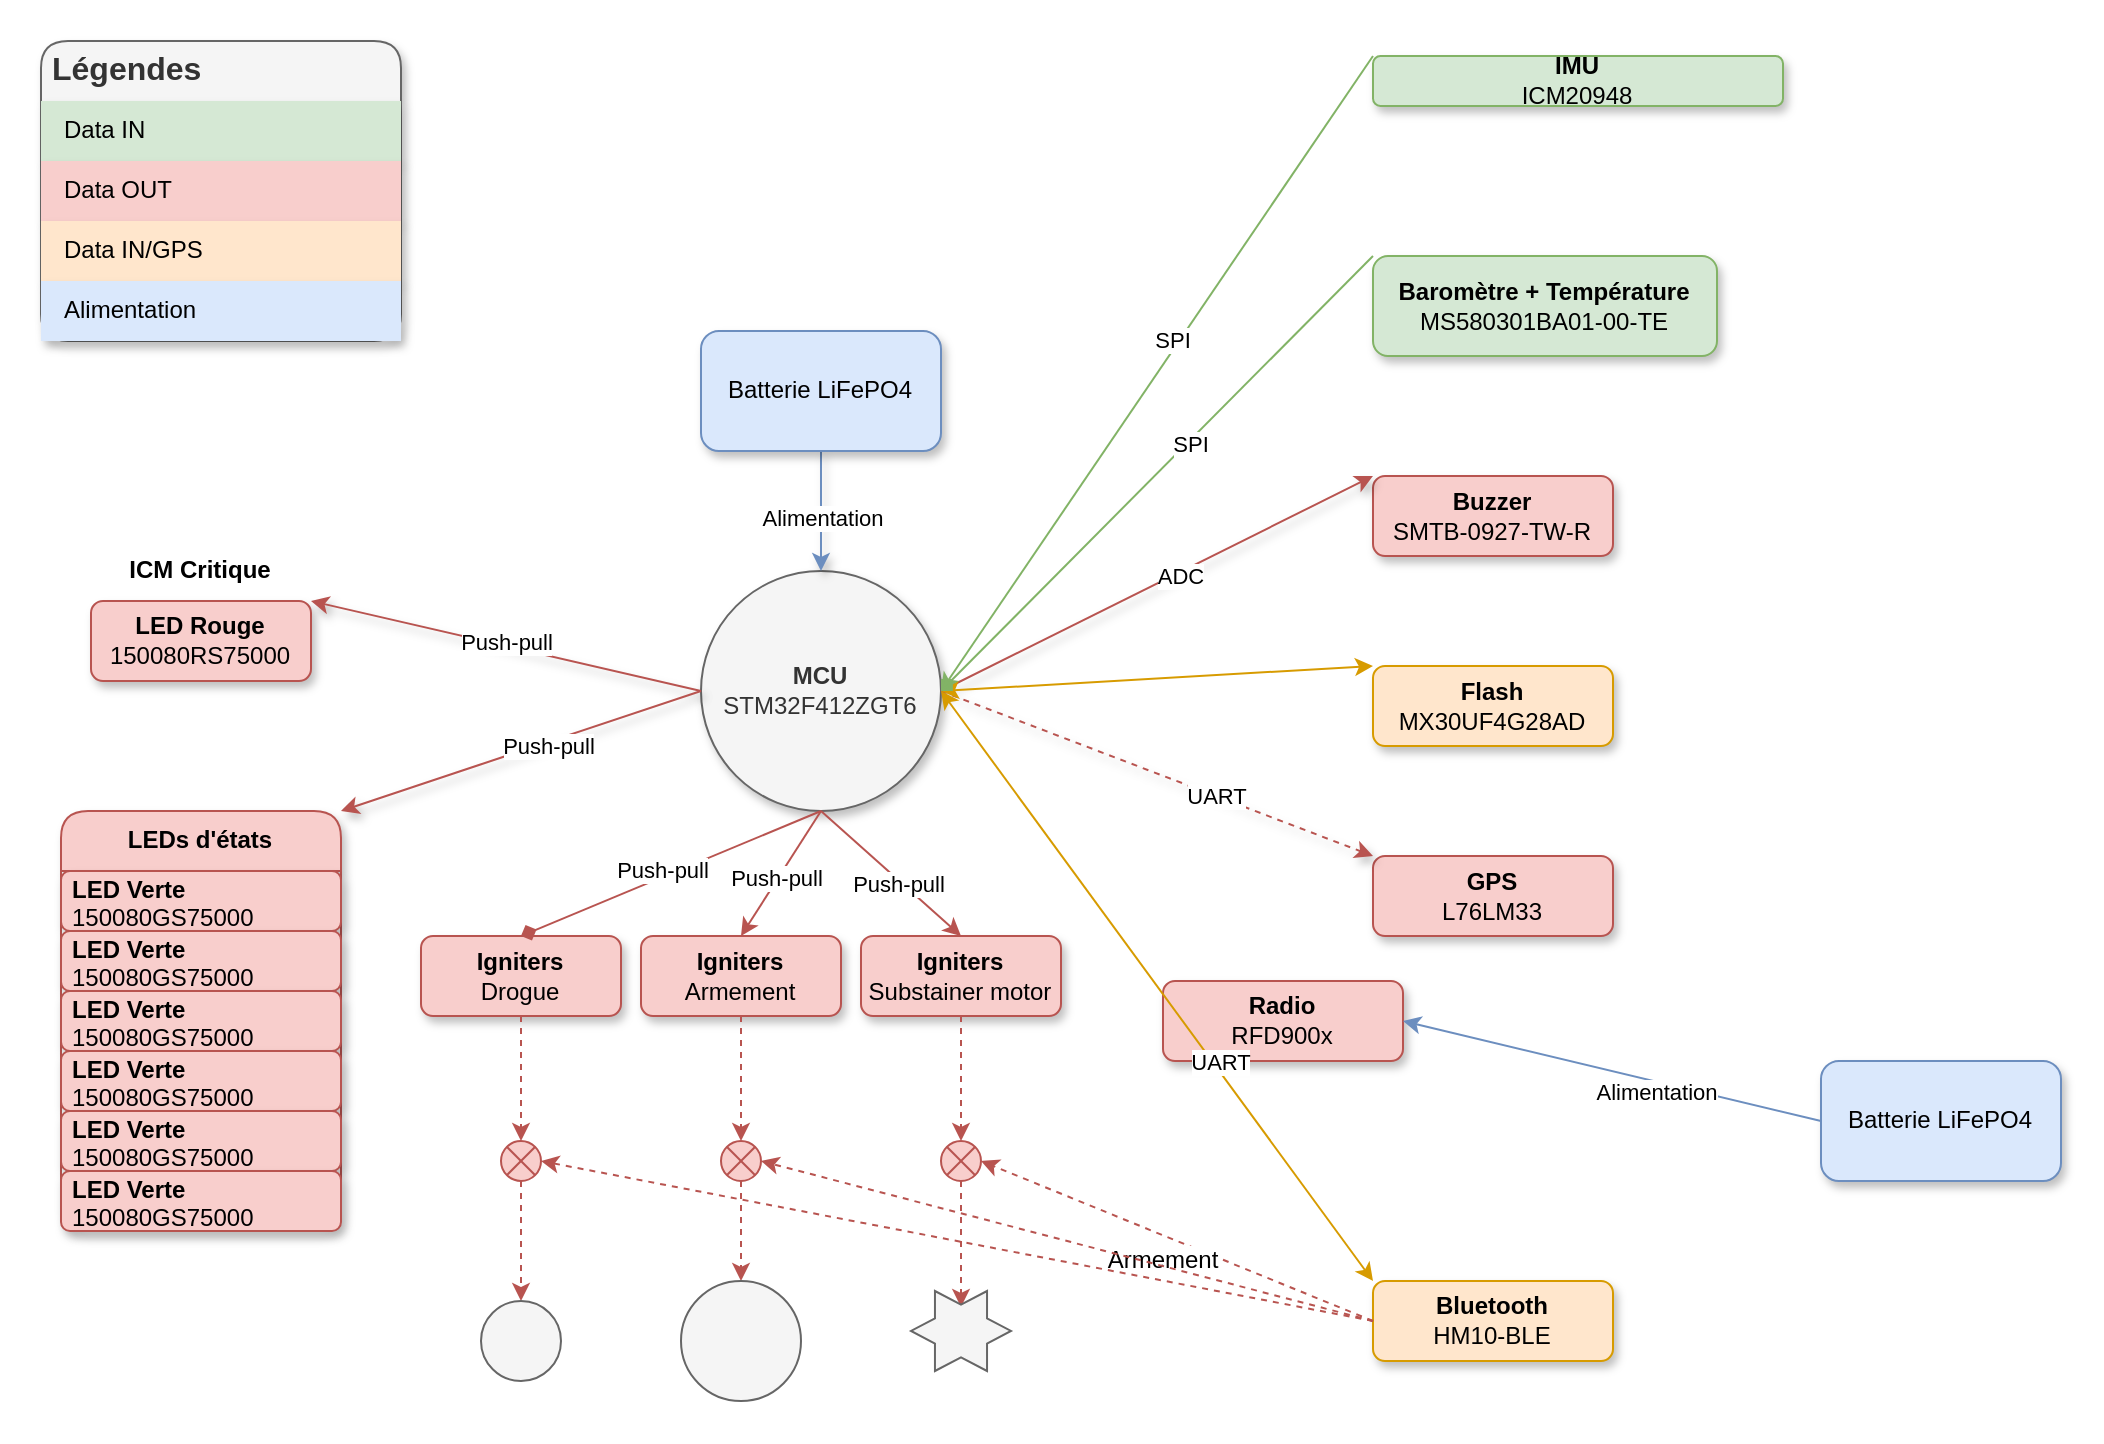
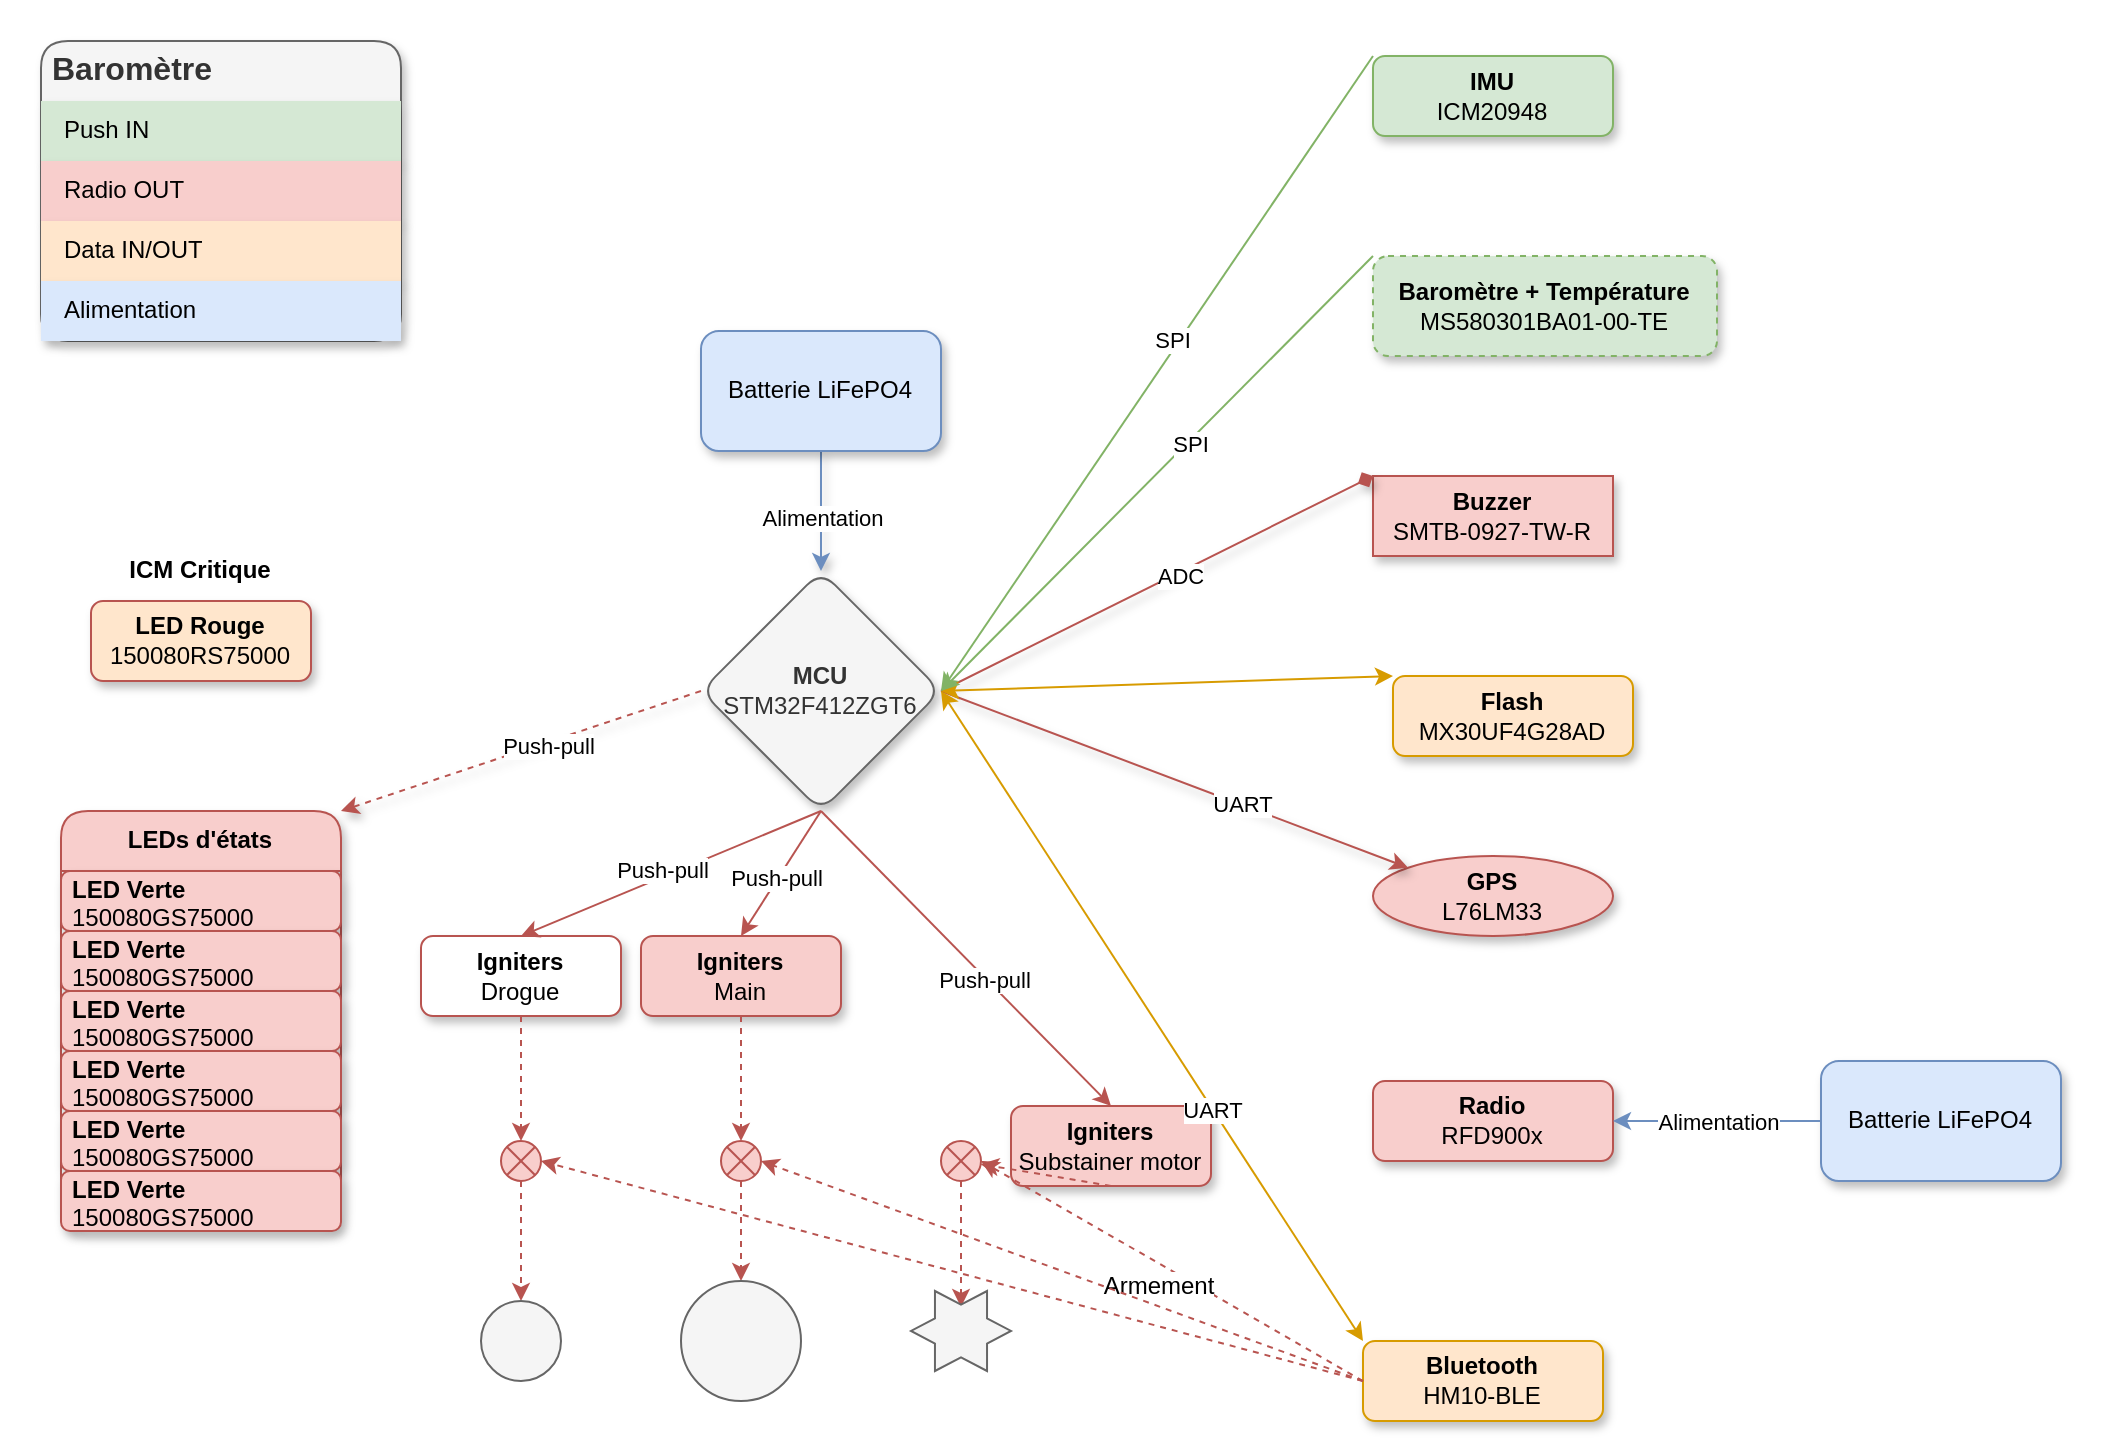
node "Légendes": label "Légendes" -> "Baromètre"
node "IMU ICM20948": size 410x50 -> 240x80
node "Data IN": label "Data IN" -> "Push IN"
node "Data OUT": label "Data OUT" -> "Radio OUT"
node "Data IN/GPS": label "Data IN/GPS" -> "Data IN/OUT"
node "Baromètre + Température MS580301BA01-00-TE": style solid -> dashed
edge "MCU STM32F412ZGT6" -> "Buzzer SMTB-0927-TW-R": arrowhead classic -> diamond
node "Buzzer SMTB-0927-TW-R": shape rounded rectangle -> rectangle
edge "MCU STM32F412ZGT6" -> "LED Rouge 150080RS75000": removed, label "Push-pull"
node "LED Rouge 150080RS75000": fillcolor #f8cecc -> #ffe6cc
edge "Baromètre + Température MS580301BA01-00-TE" -> "MCU STM32F412ZGT6": arrowhead diamond -> classic
node "MCU STM32F412ZGT6": shape ellipse -> diamond
node "Flash MX30UF4G28AD": moved (1493, 706) -> (1513, 716)
edge "MCU STM32F412ZGT6" -> "GPS L76LM33": style dashed -> solid
edge "MCU STM32F412ZGT6" -> "LEDs d'états": style solid -> dashed
node "GPS L76LM33": shape rounded rectangle -> ellipse
edge "MCU STM32F412ZGT6" -> "Igniters Drogue": arrowhead diamond -> classic
node "Igniters Drogue": fillcolor #f8cecc -> #ffffff
node "Igniters Substainer motor": moved (961, 976) -> (1111, 1146)
node "Igniters Armement": label "Igniters Armement" -> "Igniters Main"
node "Radio RFD900x": moved (1283, 1021) -> (1493, 1121)
node "Bluetooth HM10-BLE": moved (1493, 1321) -> (1483, 1381)
